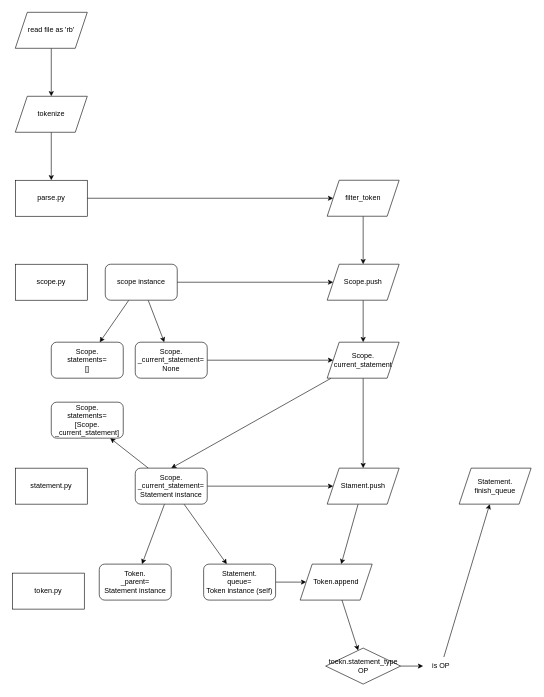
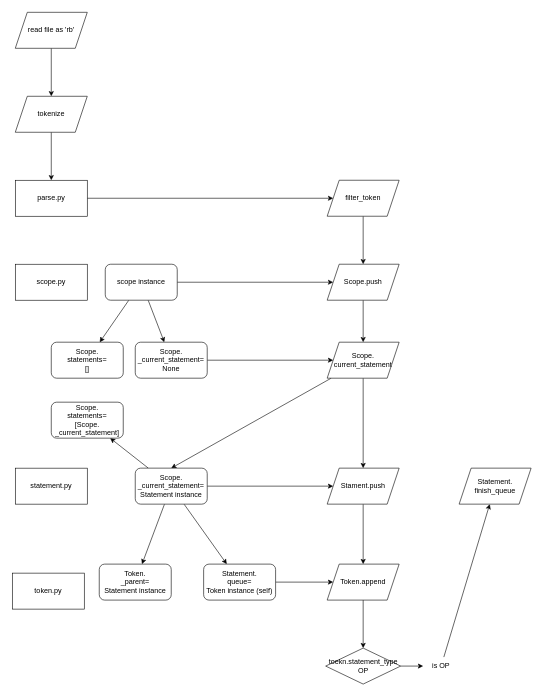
node "Token.append": moved (336, 582) -> (363, 582)
